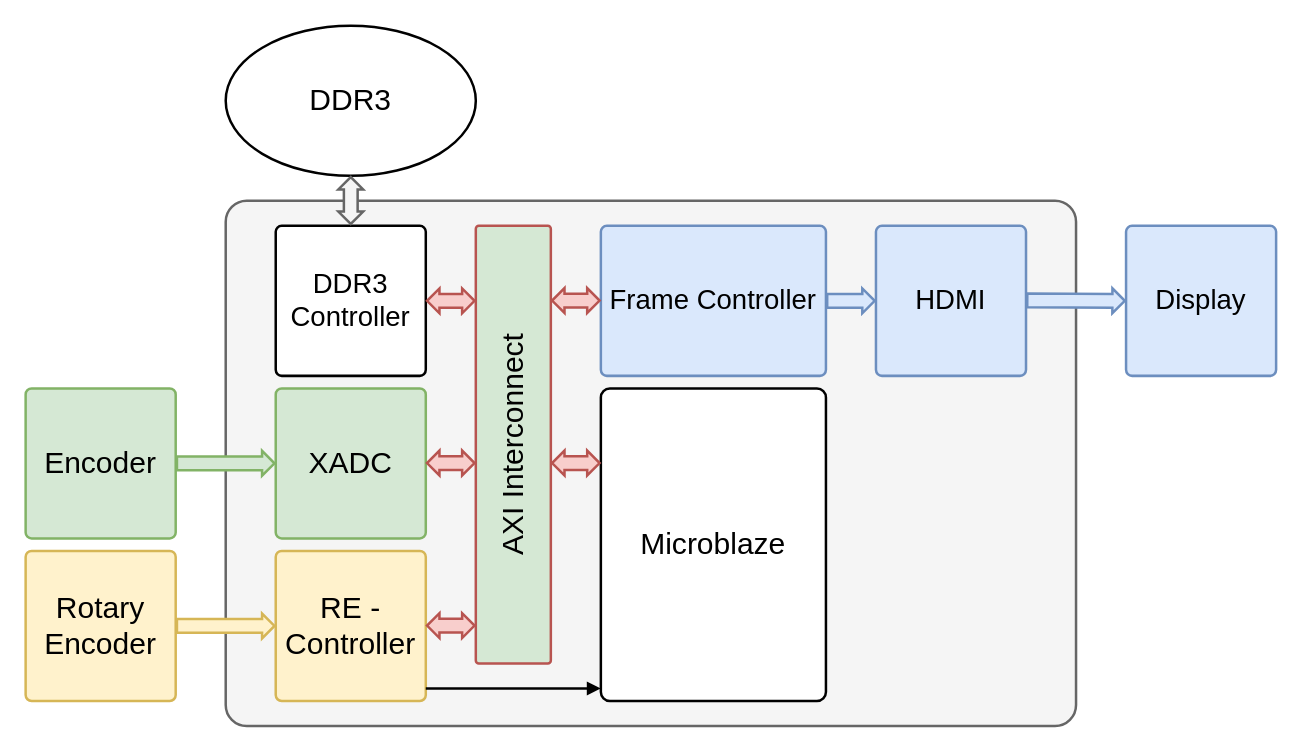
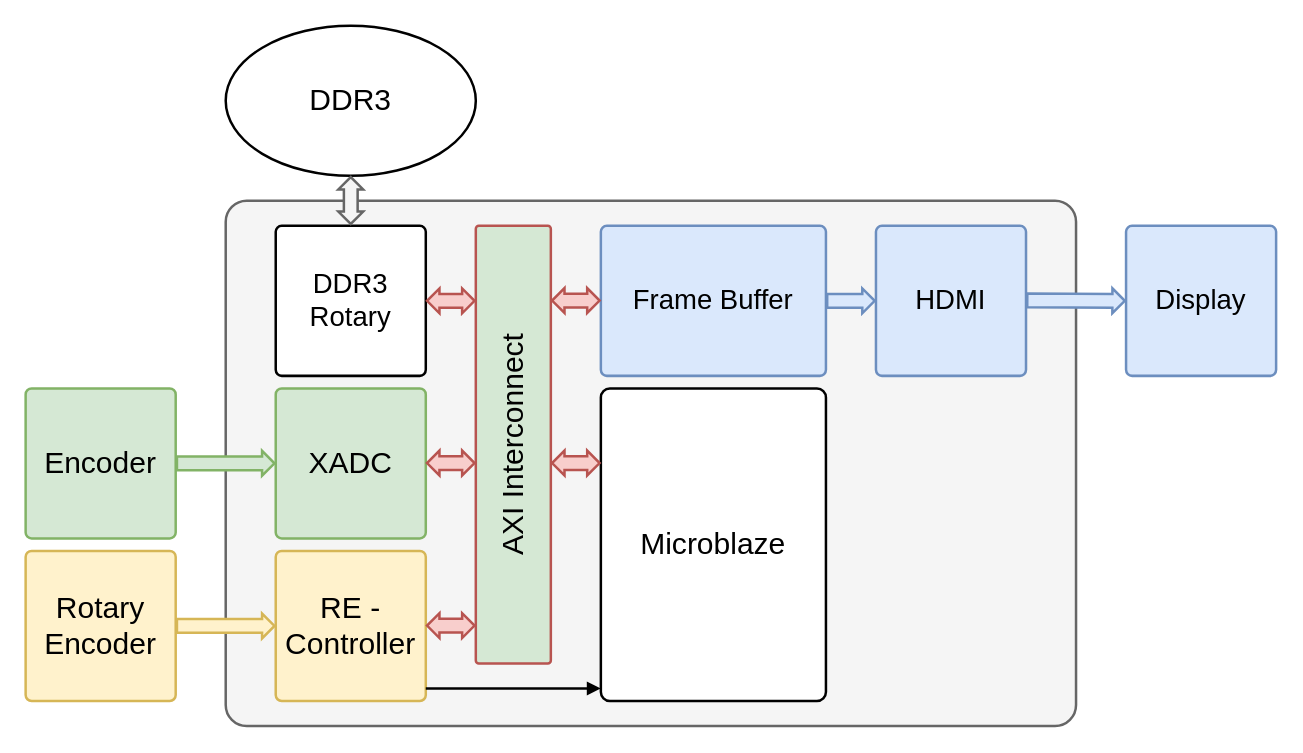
node "DDR3 Controller": label "DDR3 Controller" -> "DDR3 Rotary"
node "Frame Controller": label "Frame Controller" -> "Frame Buffer"
